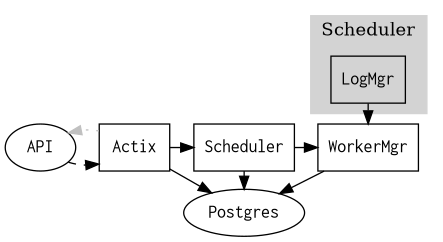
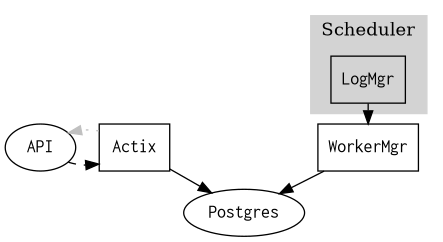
node "Scheduler": removed
